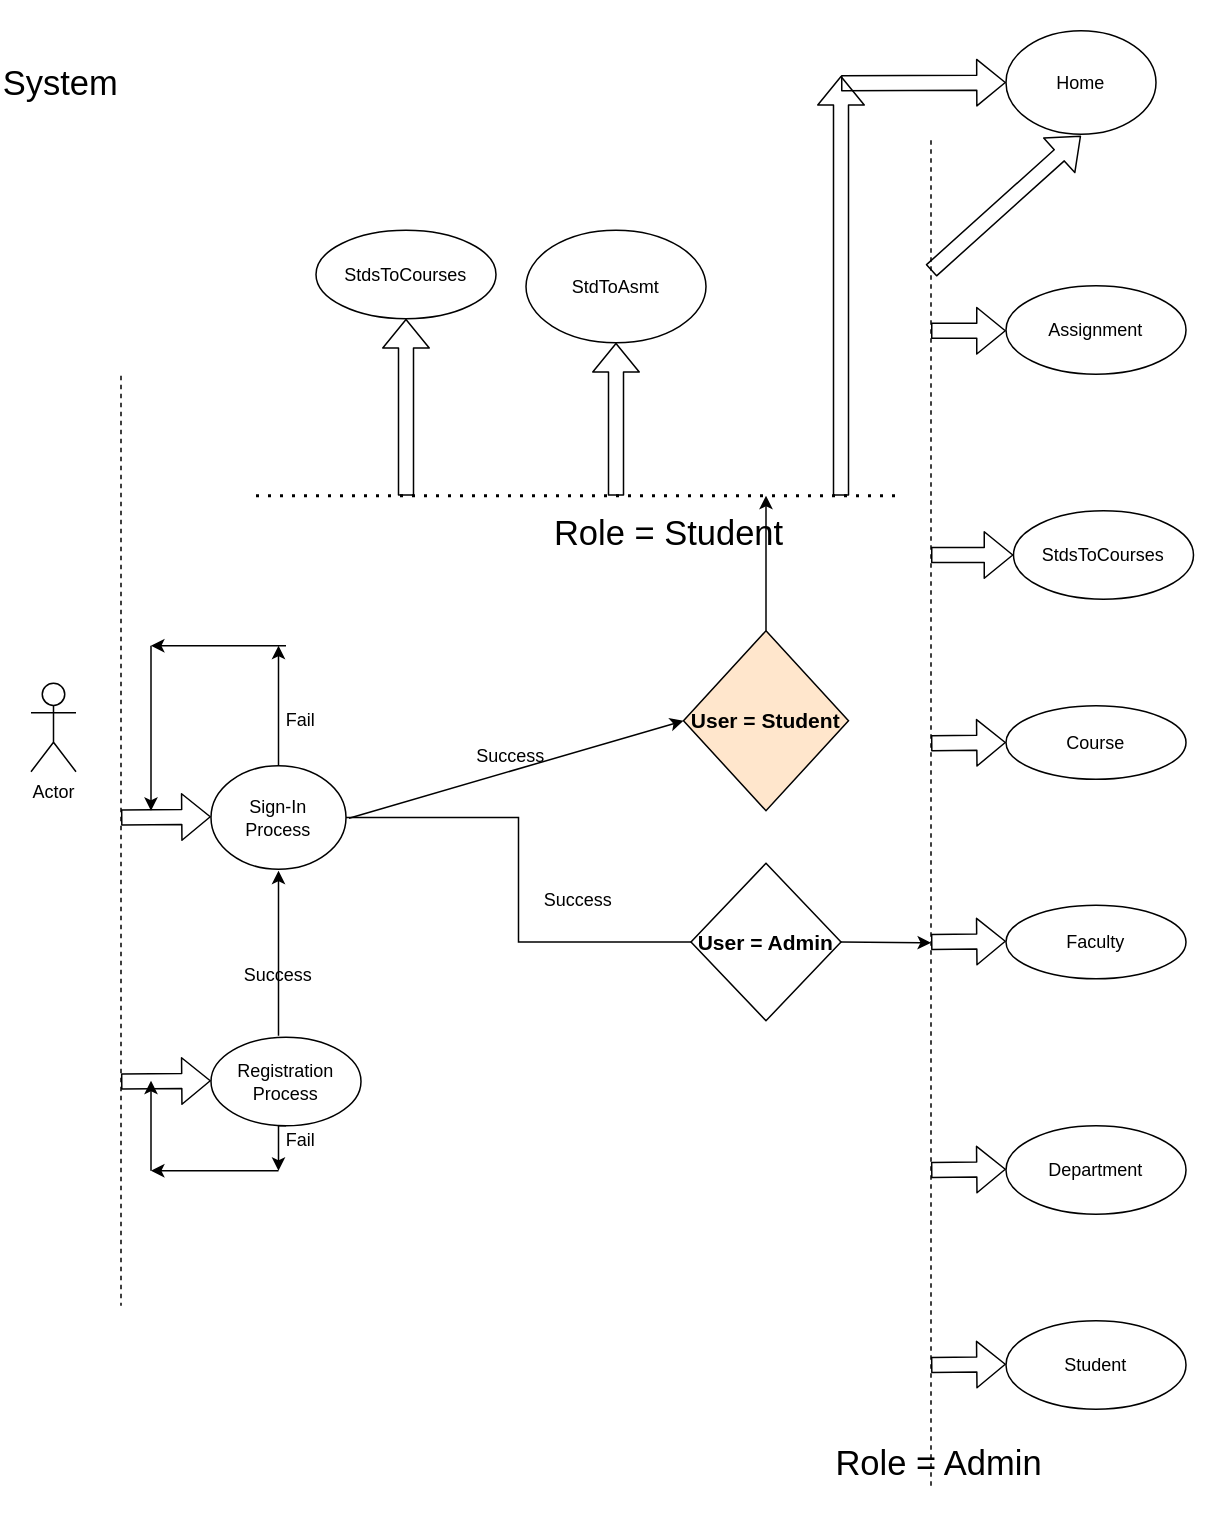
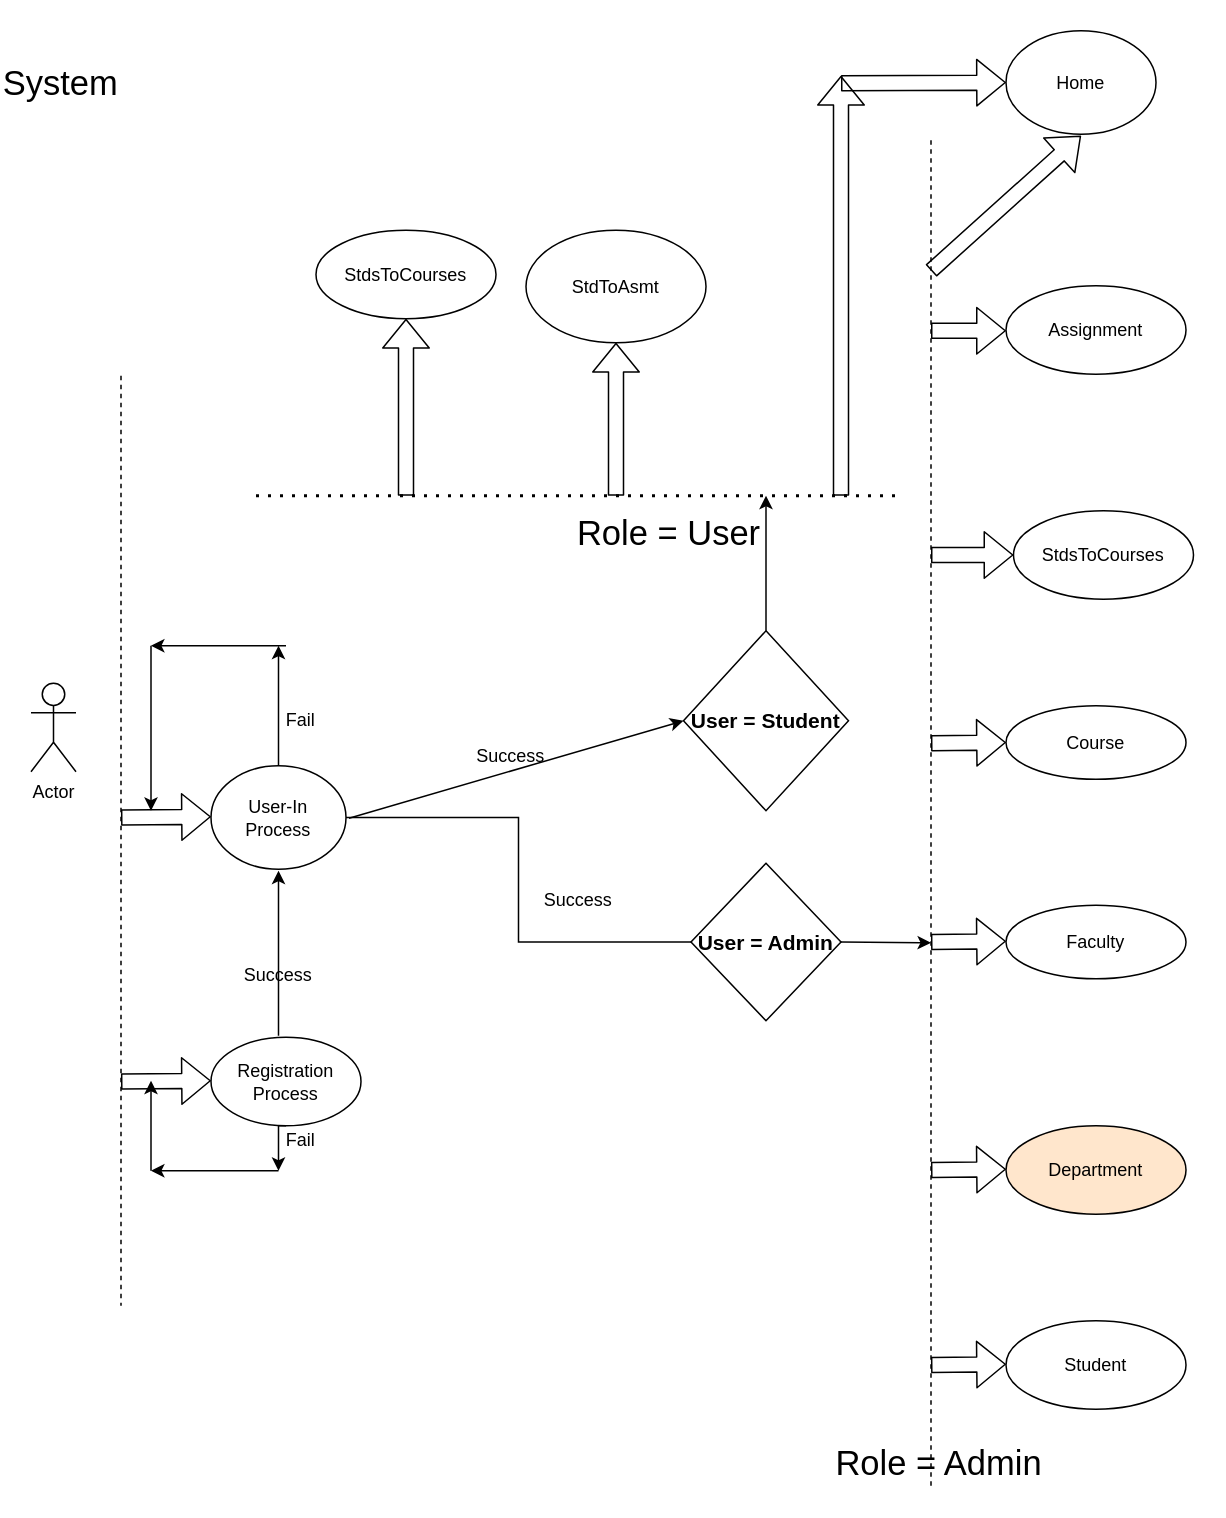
node "Role = Student": label "Role = Student" -> "Role = User"
node "User = Student": fillcolor #ffe6cc -> #ffffff
node "Sign-In Process": label "Sign-In Process" -> "User-In Process"
node "Department": fillcolor #ffffff -> #ffe6cc
